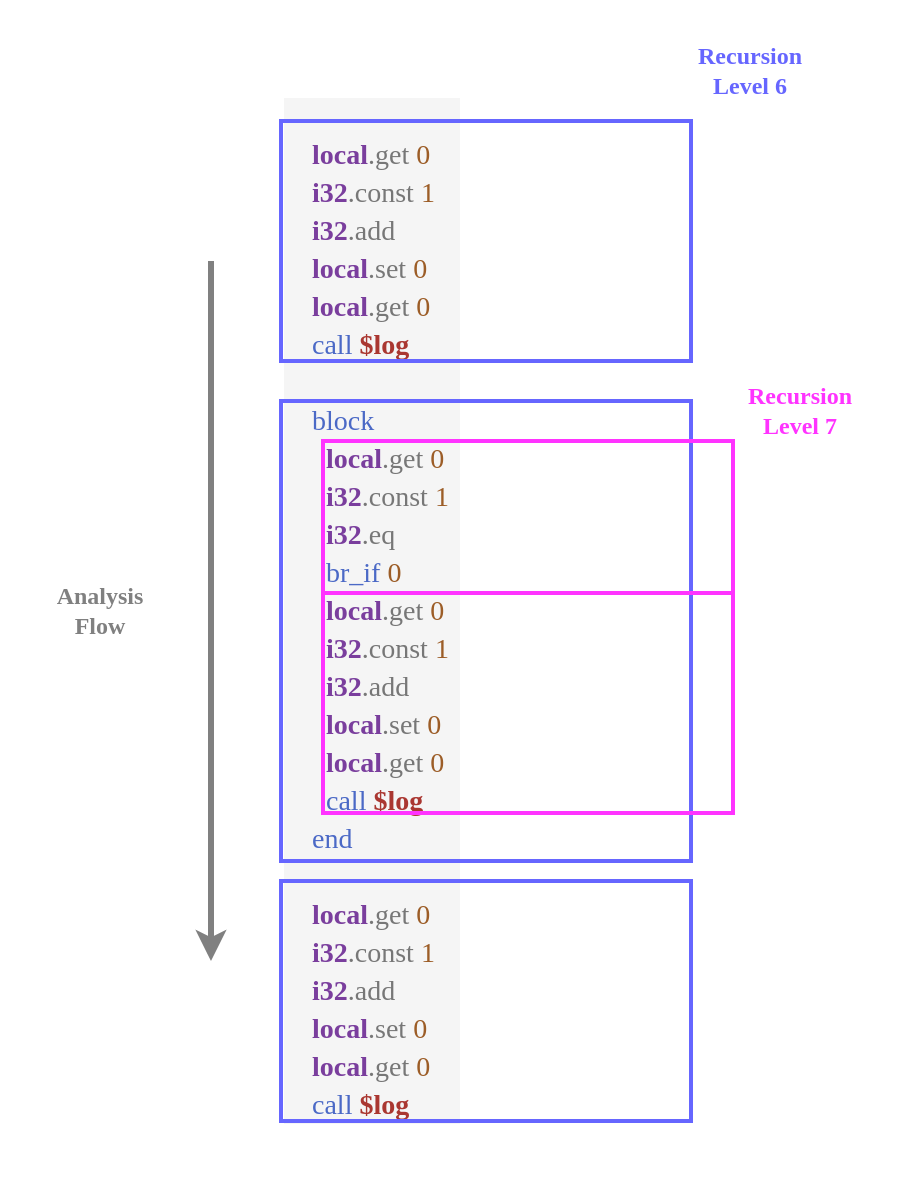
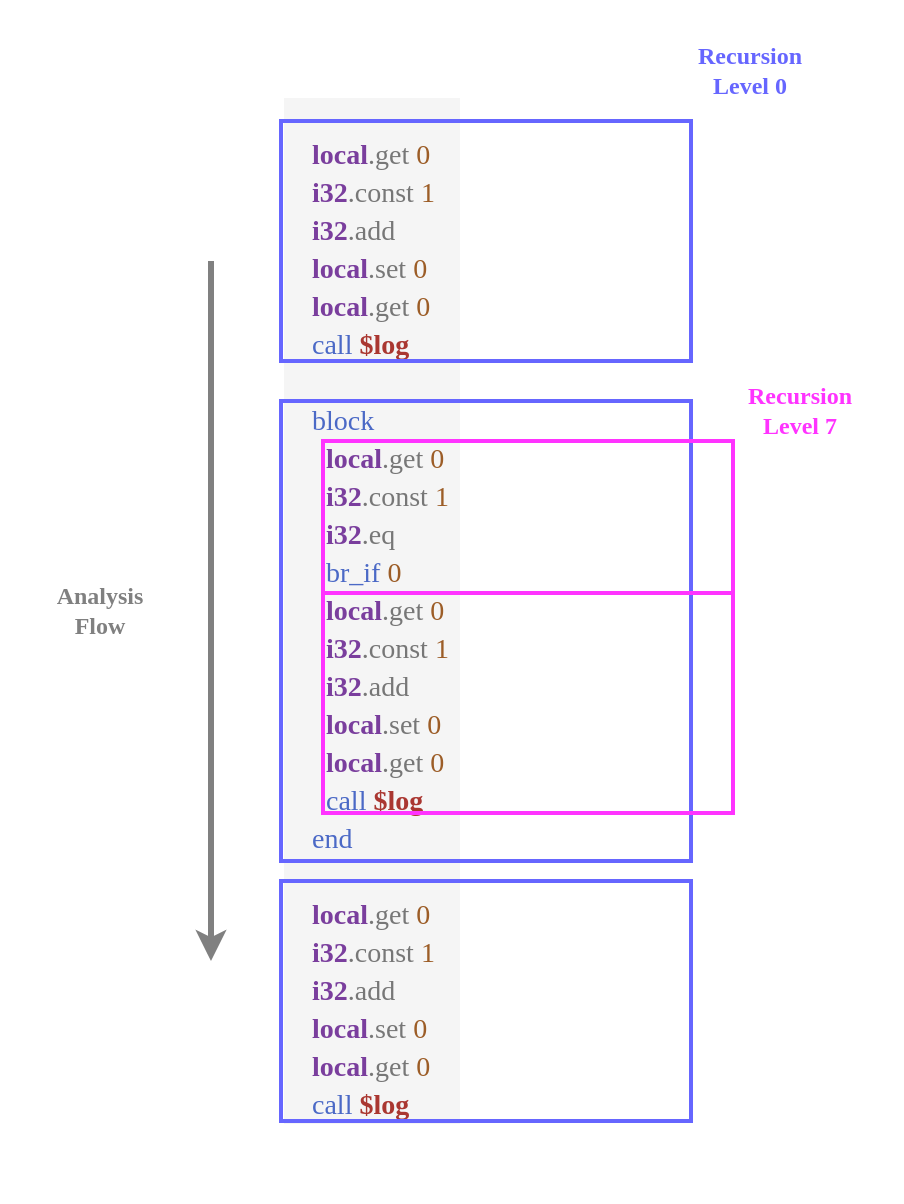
node "Recursion Level 6": label "Recursion Level 6" -> "Recursion Level 0"
